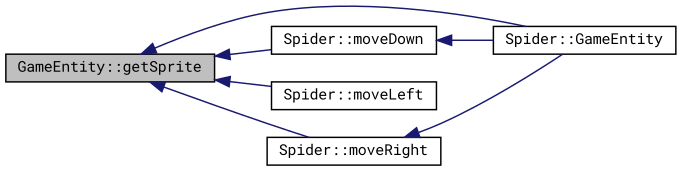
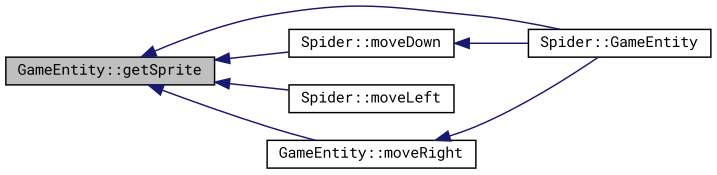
node "Spider::moveRight": label "Spider::moveRight" -> "GameEntity::moveRight"
